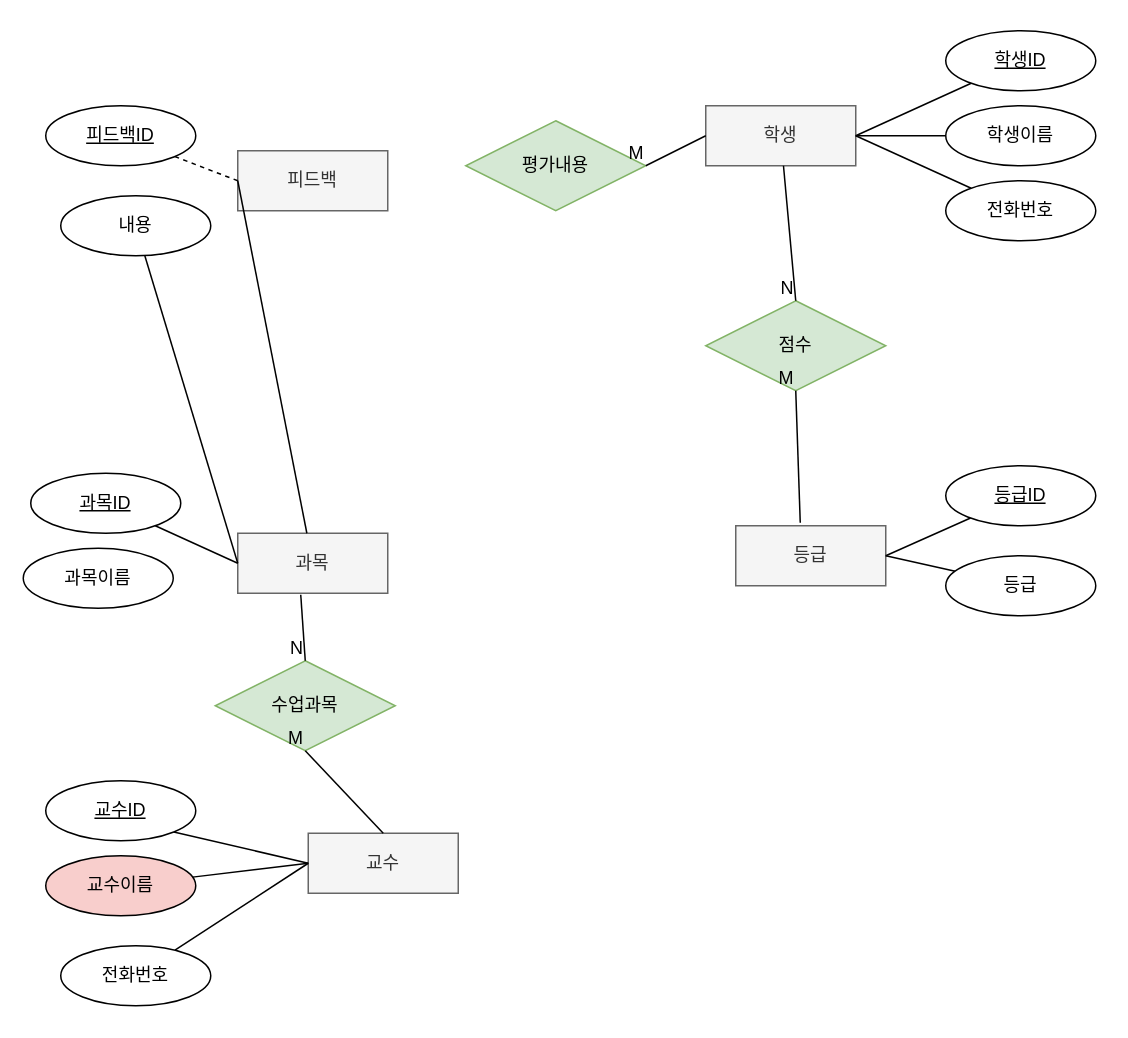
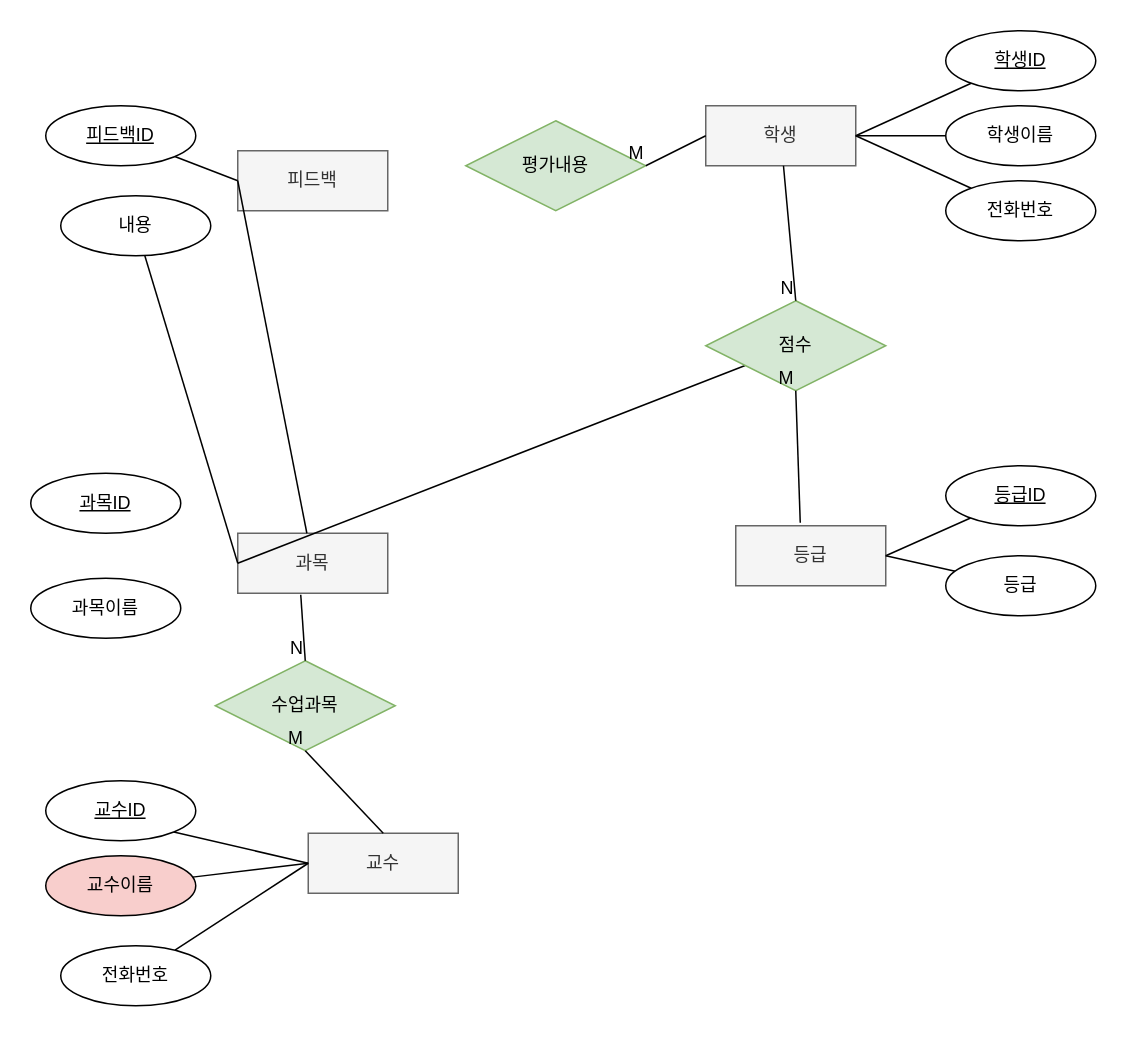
edge "피드백ID" -- "피드백": style dashed -> solid
edge "과목ID" -- "과목": now "점수" -- "과목"
node "과목이름": moved (98, 578) -> (106, 608)
